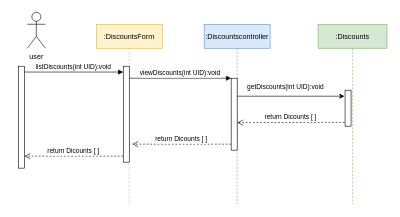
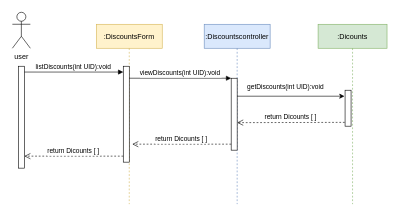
node "user": moved (36, 30) -> (21, 30)
node ":Discounts": label ":Discounts" -> ":Dicounts"
